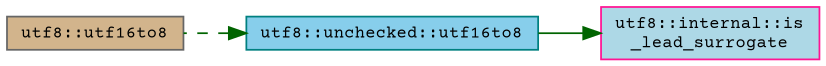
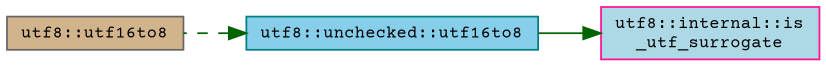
node "utf8::internal::is _lead_surrogate": label "utf8::internal::is _lead_surrogate" -> "utf8::internal::is _utf_surrogate"
